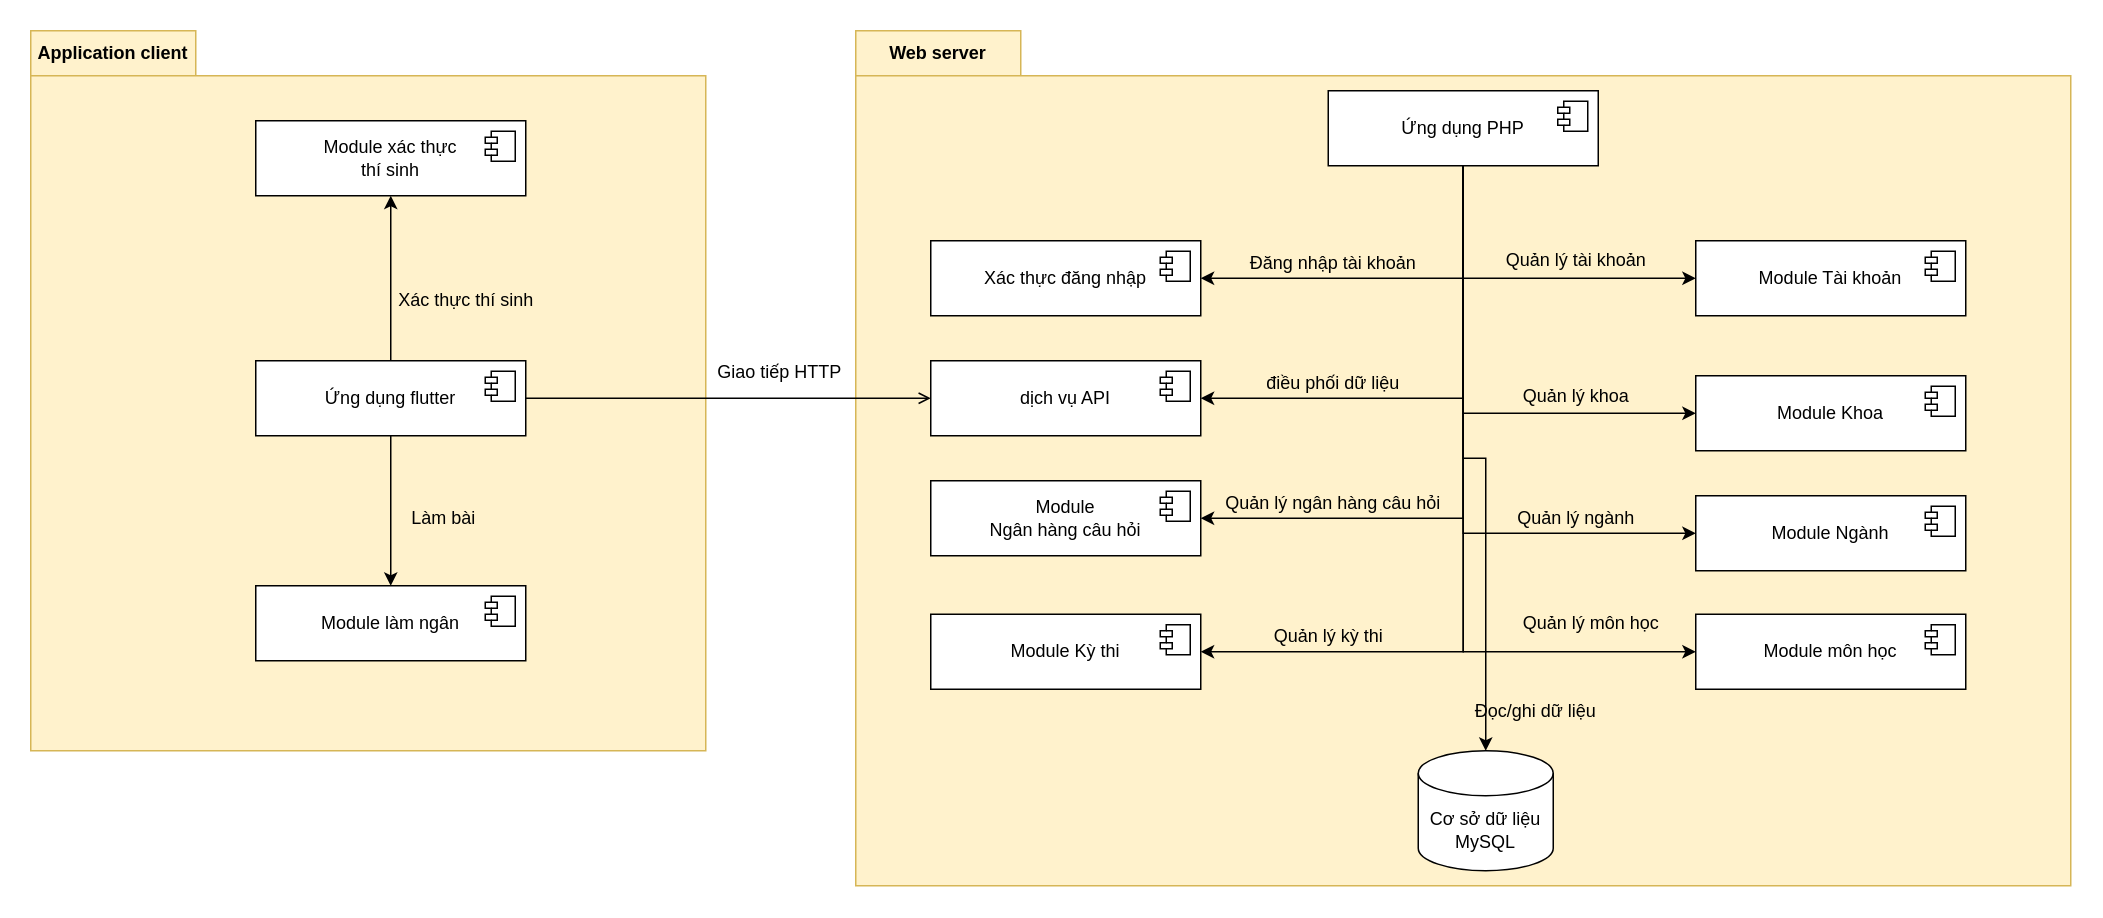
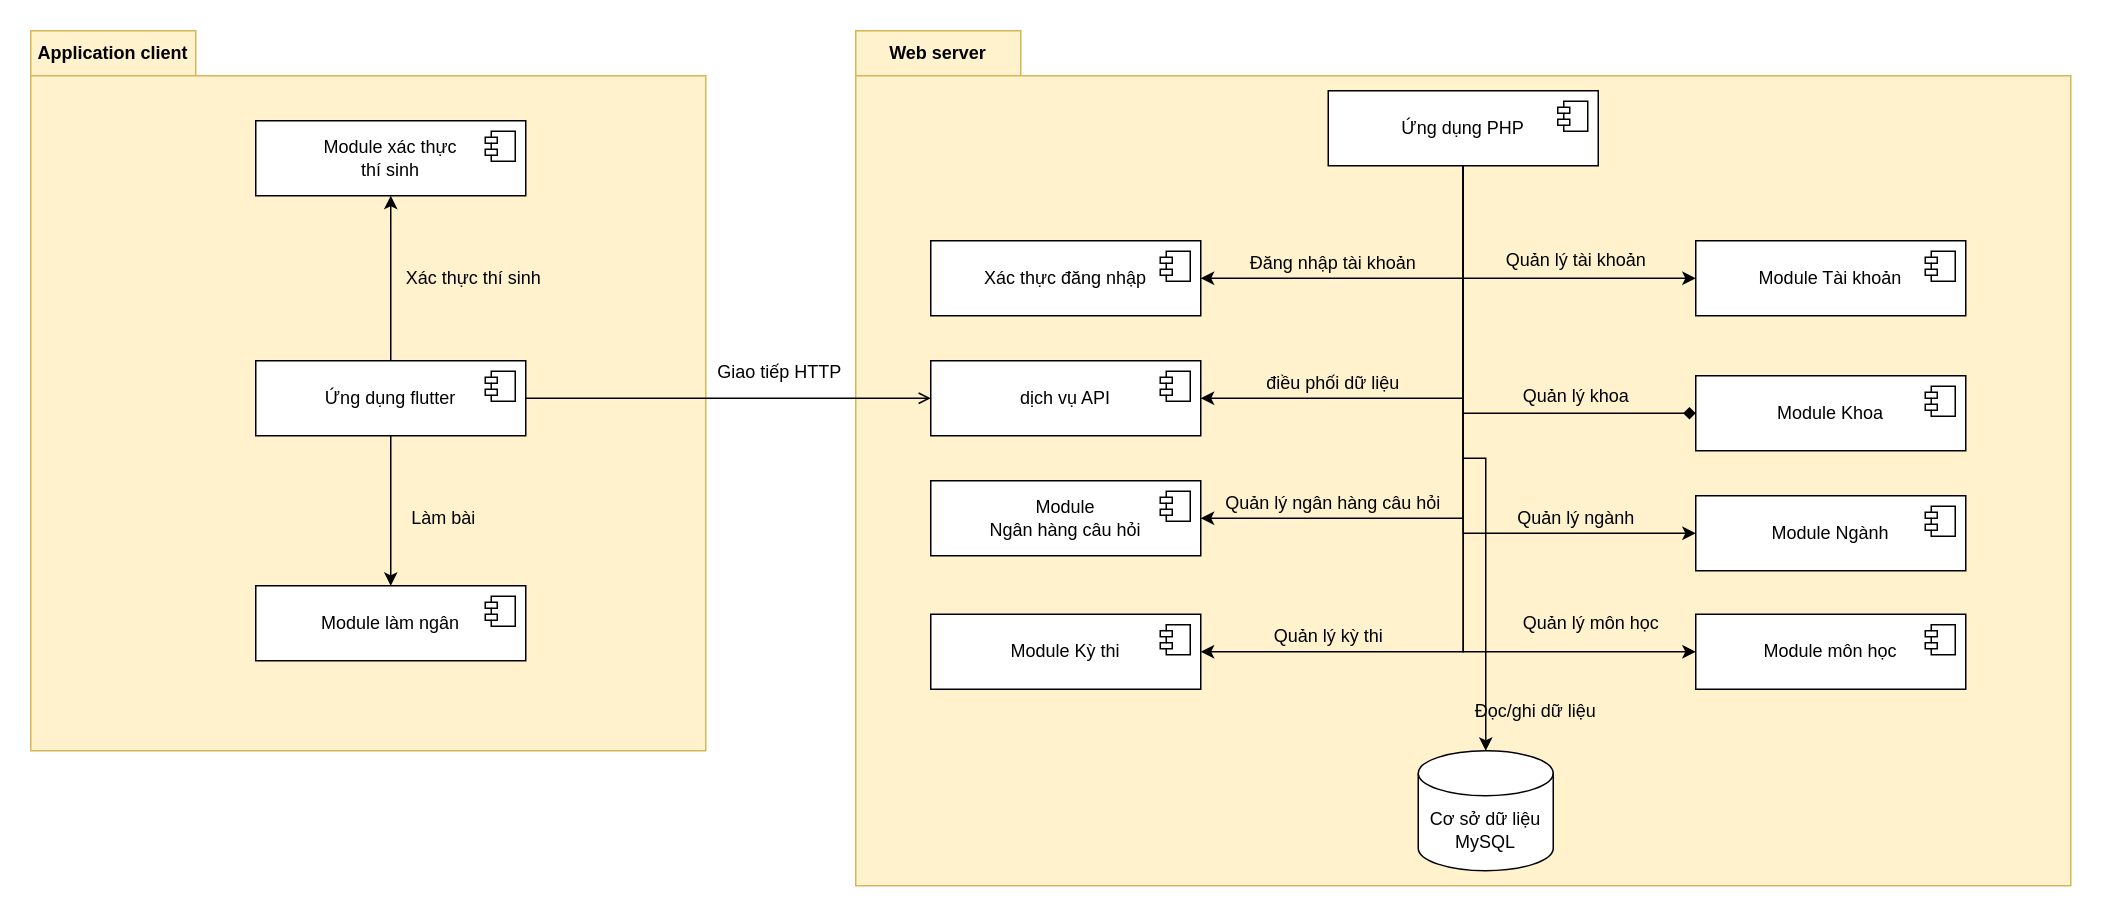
node "Xác thực thí sinh": moved (466, 301) -> (473, 278)
edge "Ứng dụng PHP" -> "Module Khoa": arrowhead classic -> diamond
